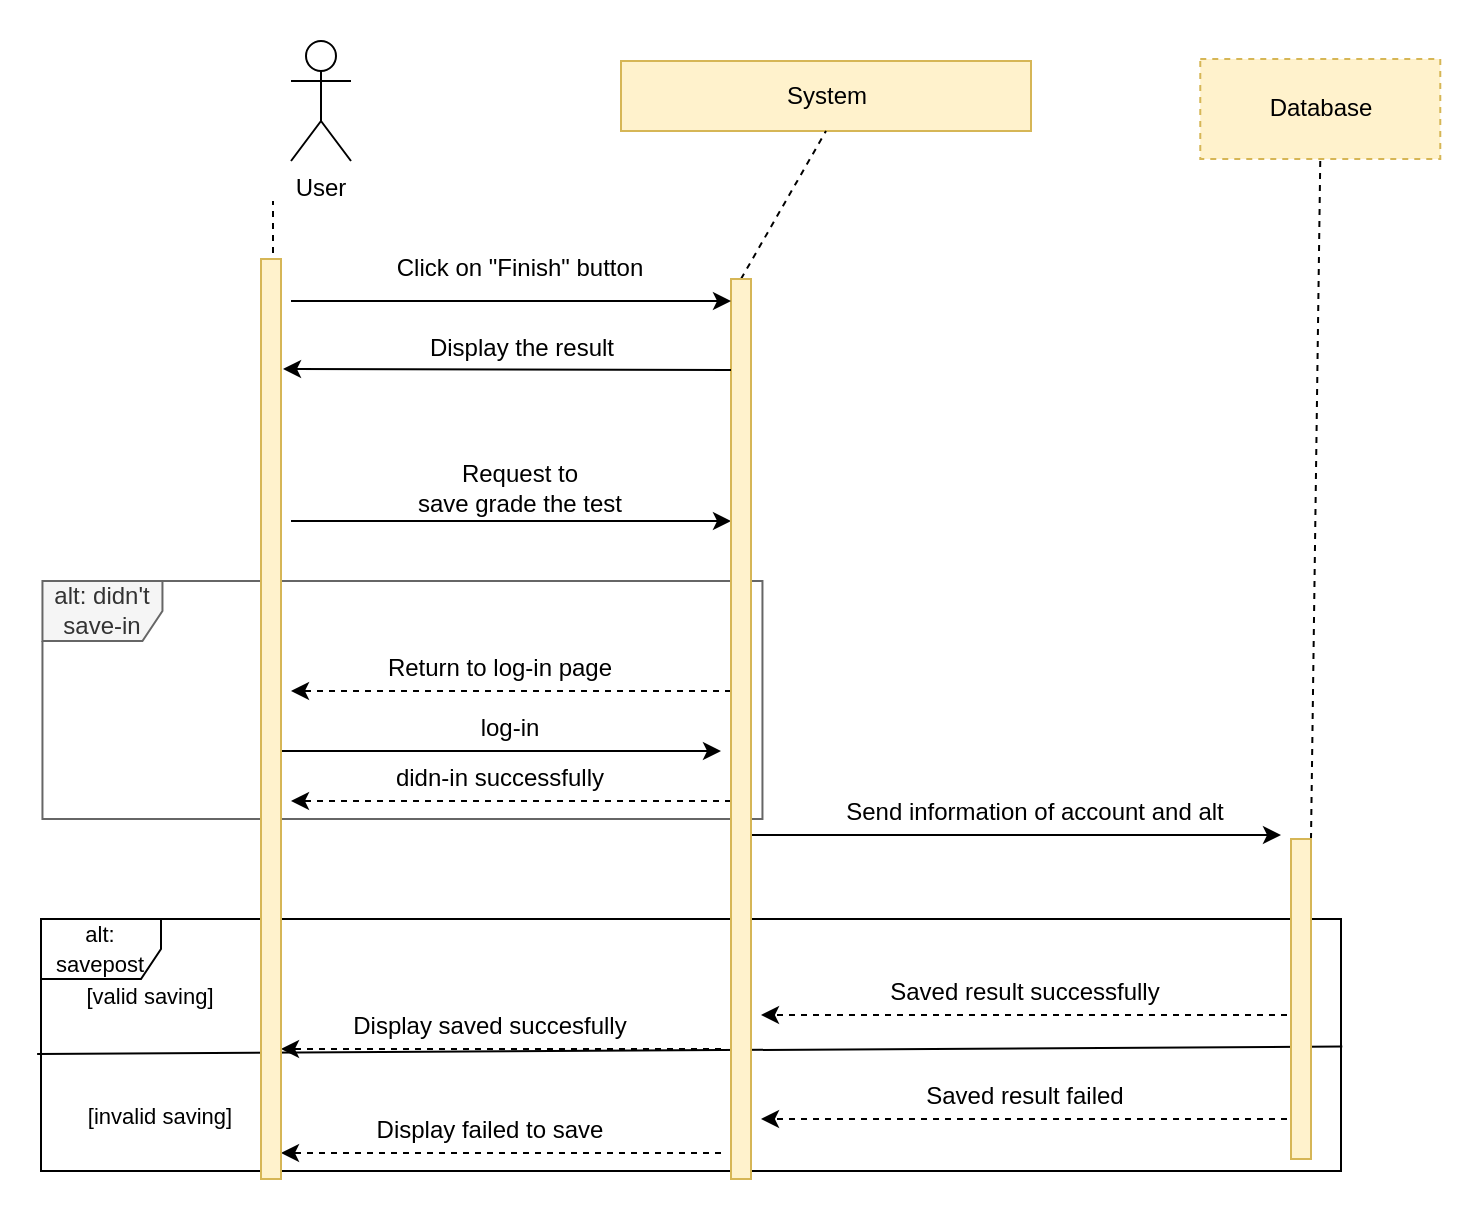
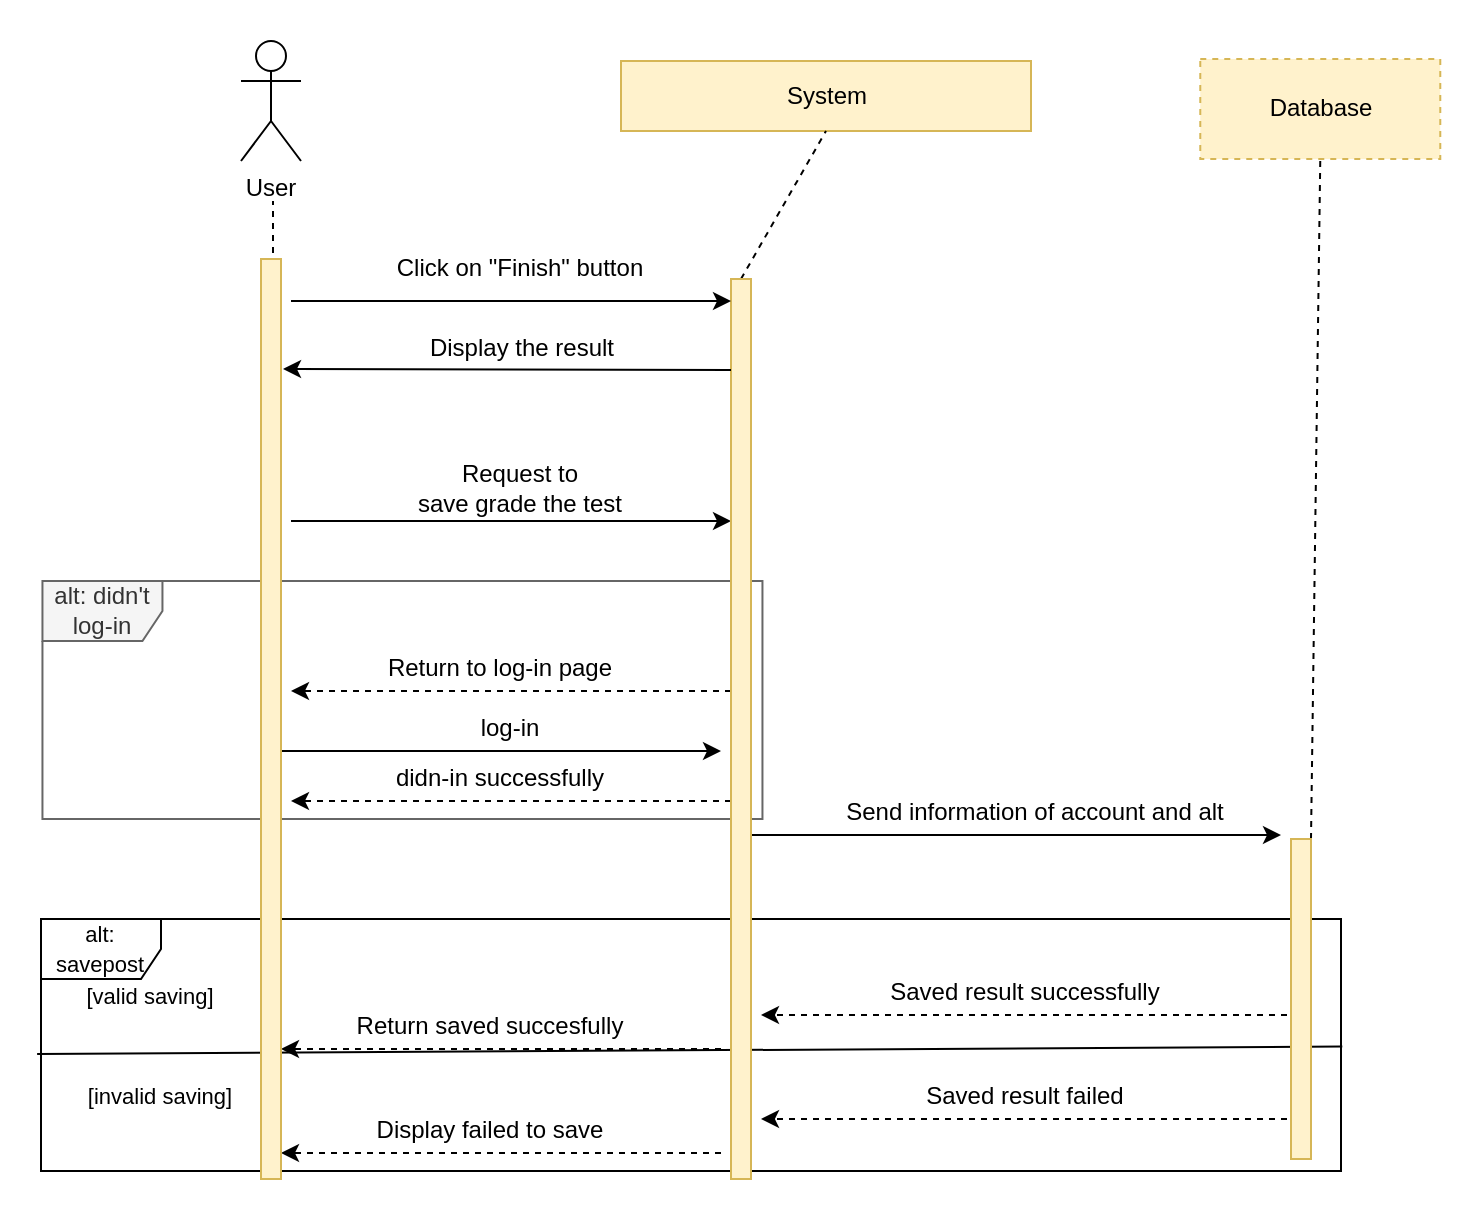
node "User": moved (321, 101) -> (271, 101)
node "alt: didn't save-in": label "alt: didn't save-in" -> "alt: didn't log-in"
node "Display saved succesfully": label "Display saved succesfully" -> "Return saved succesfully"
node "[invalid saving]": moved (161, 1117) -> (161, 1097)
